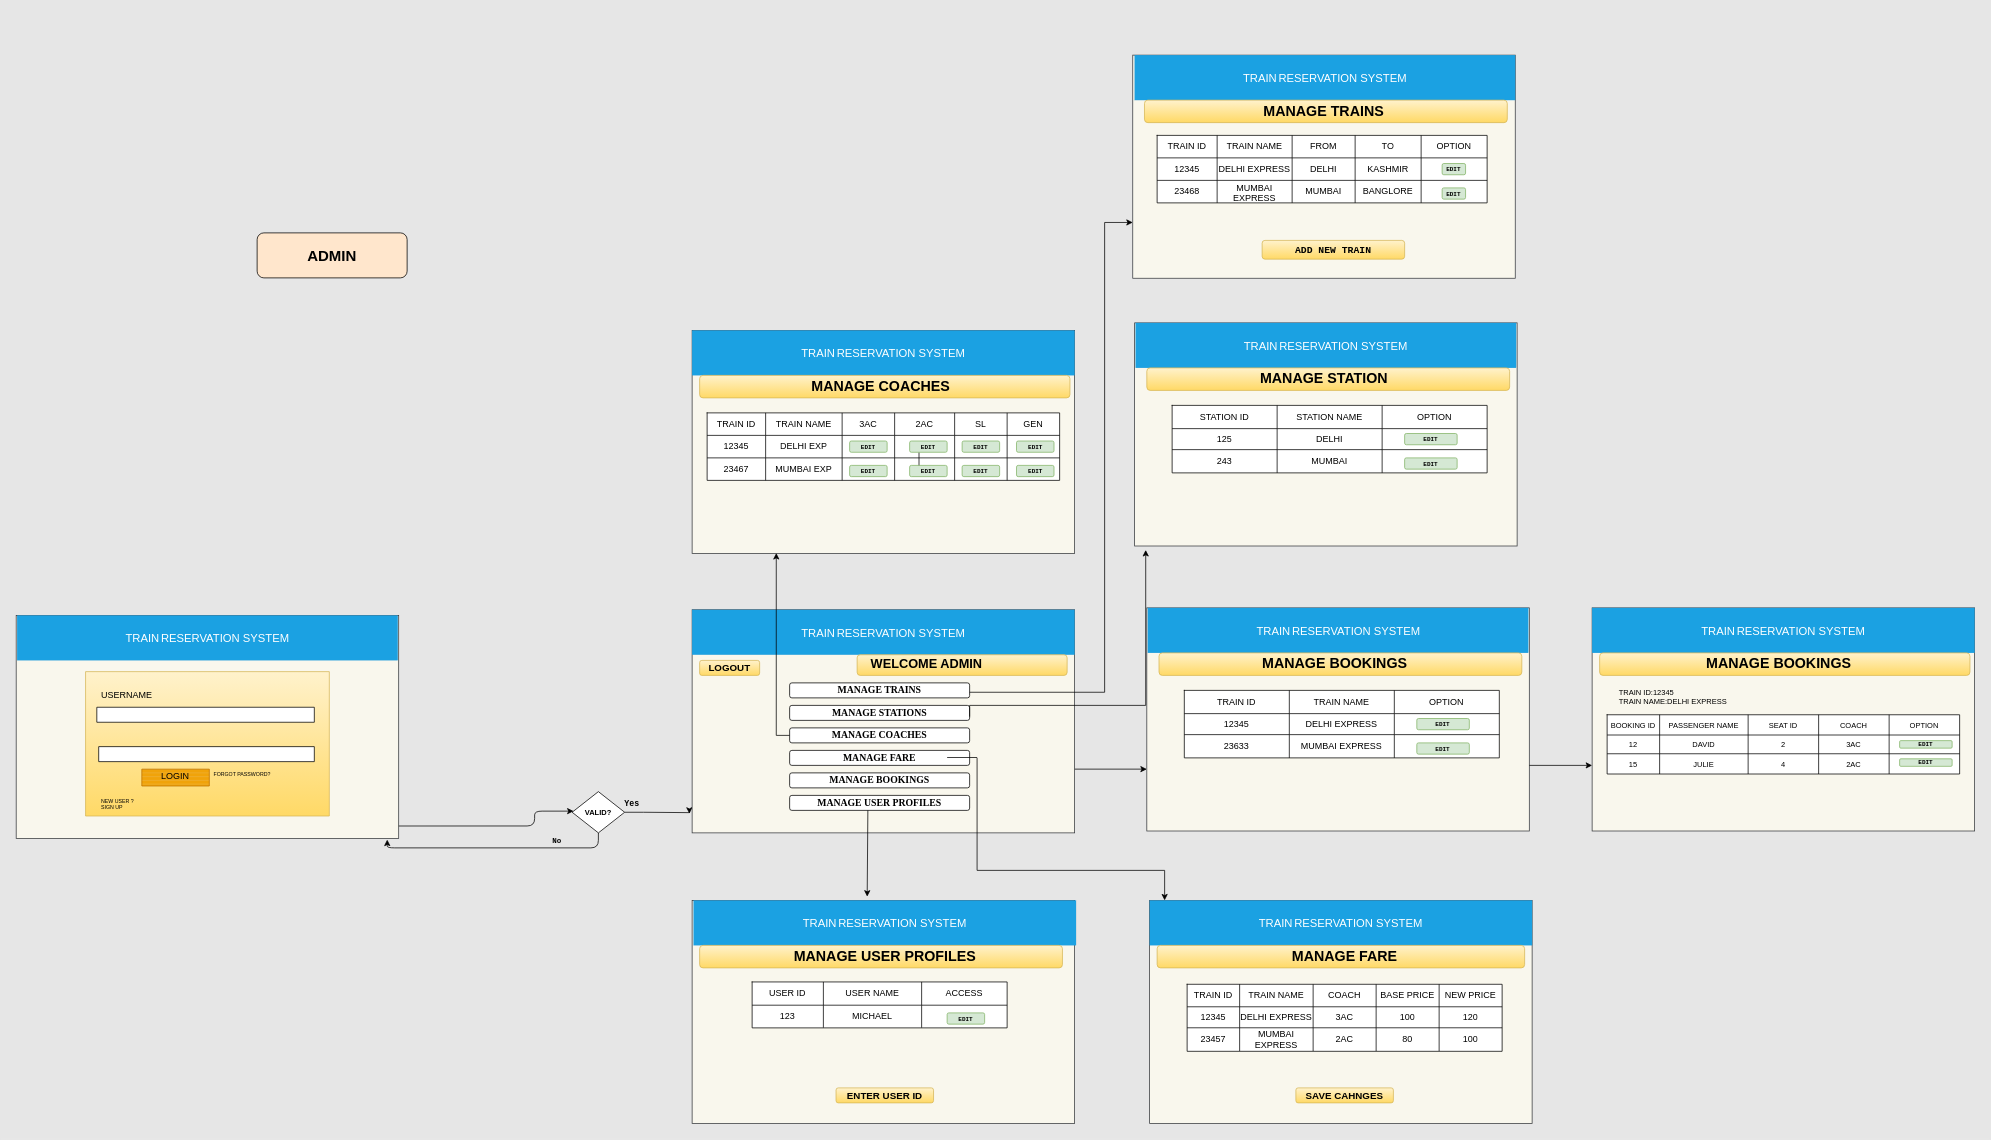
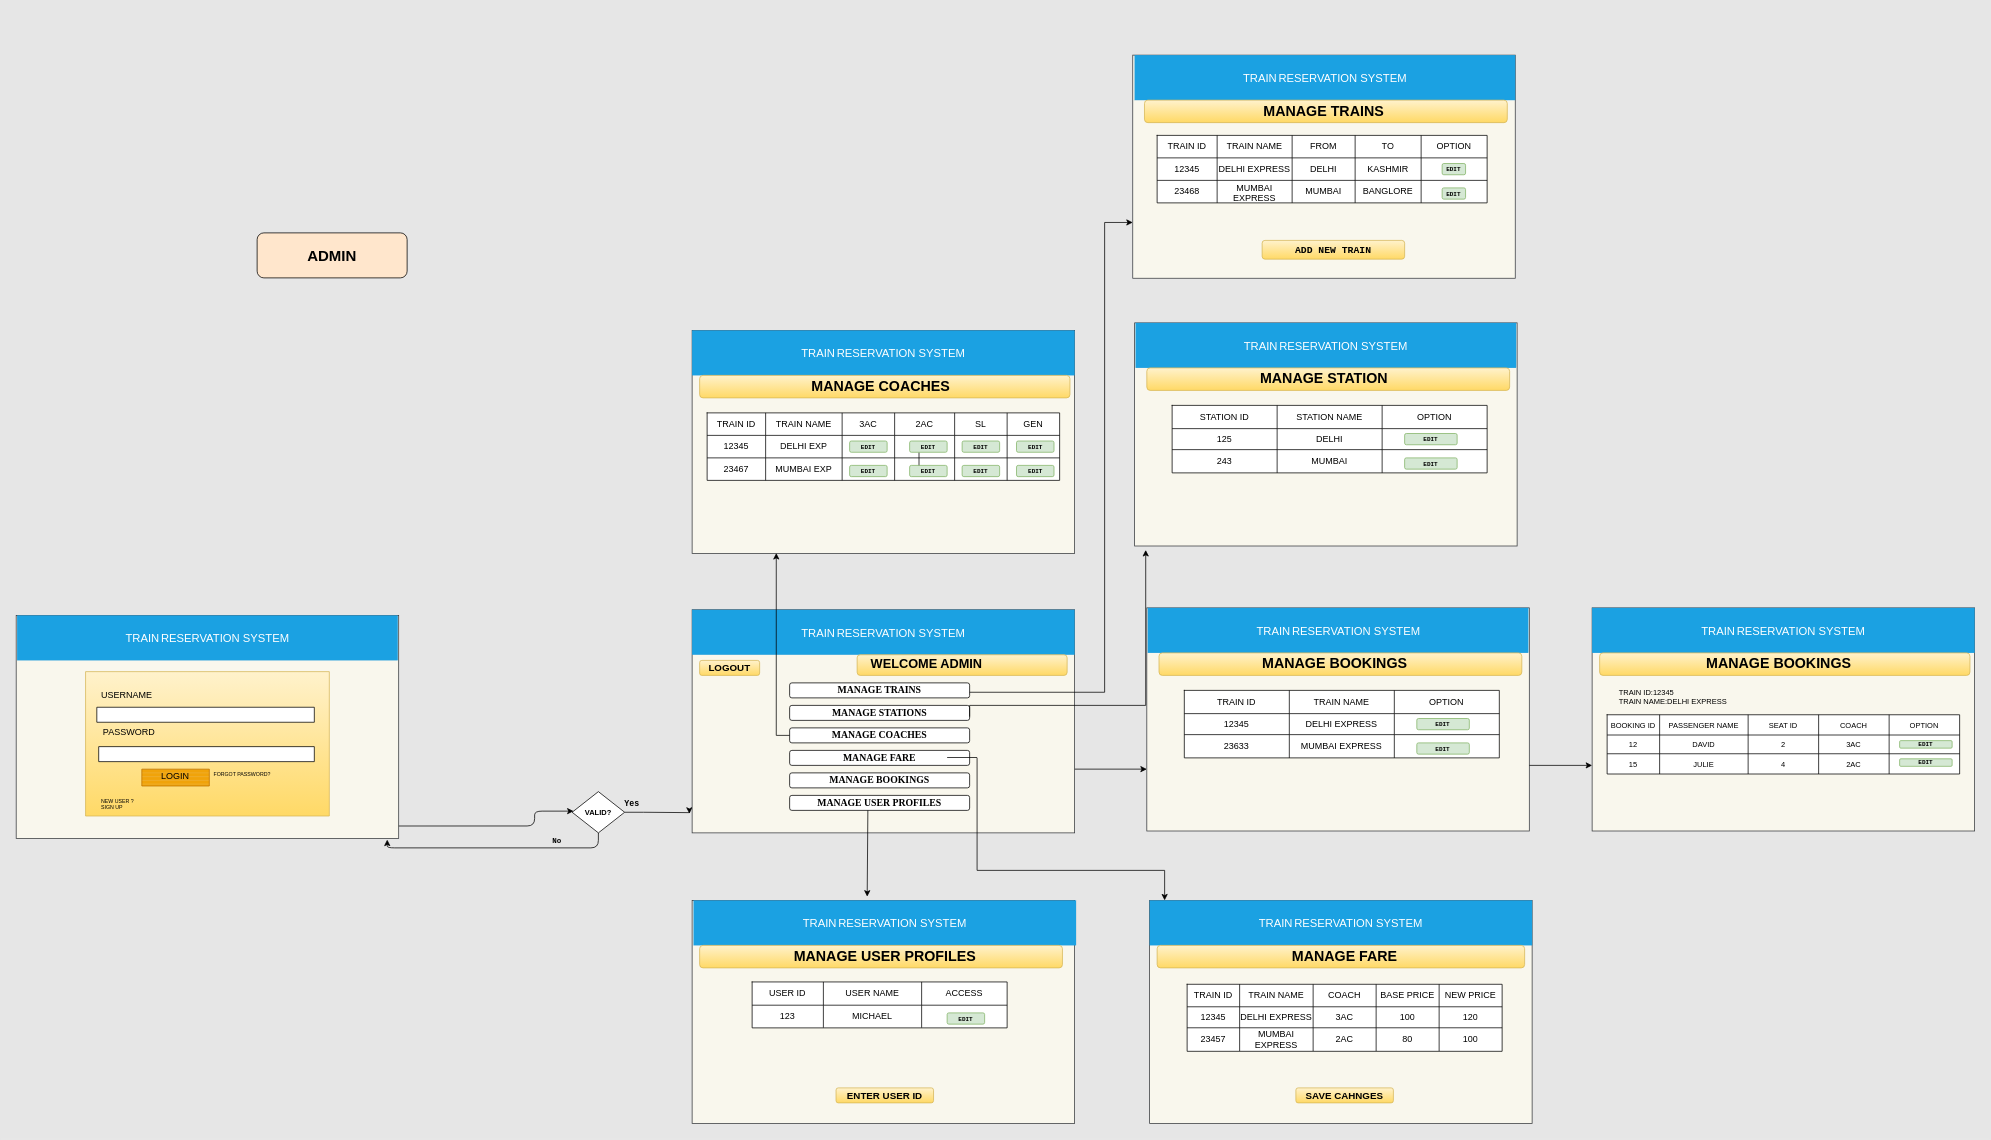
node "PASSWORD": added
